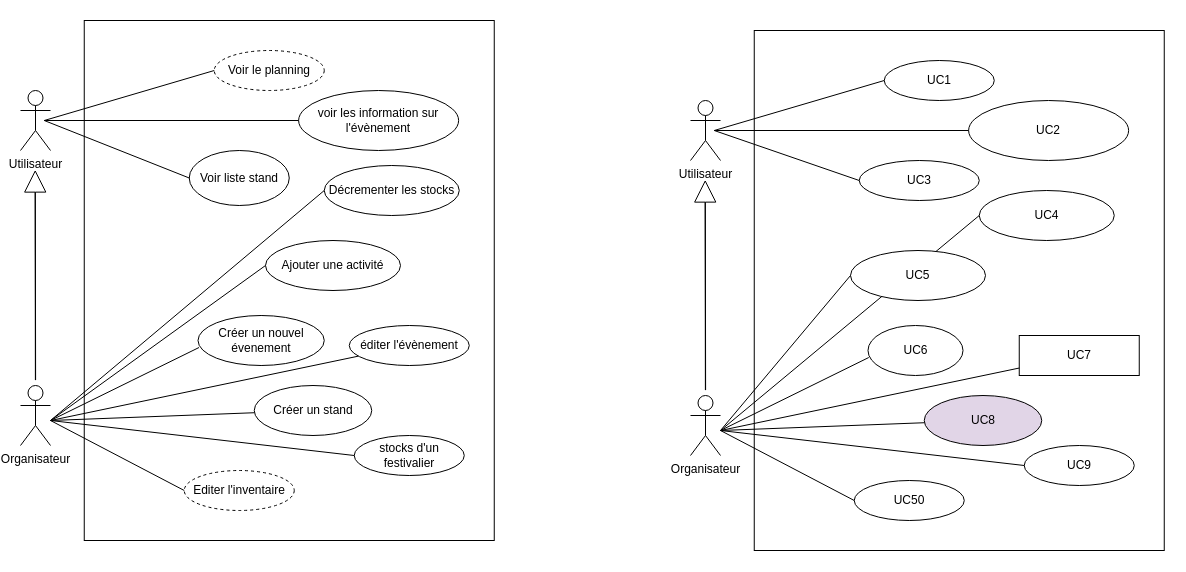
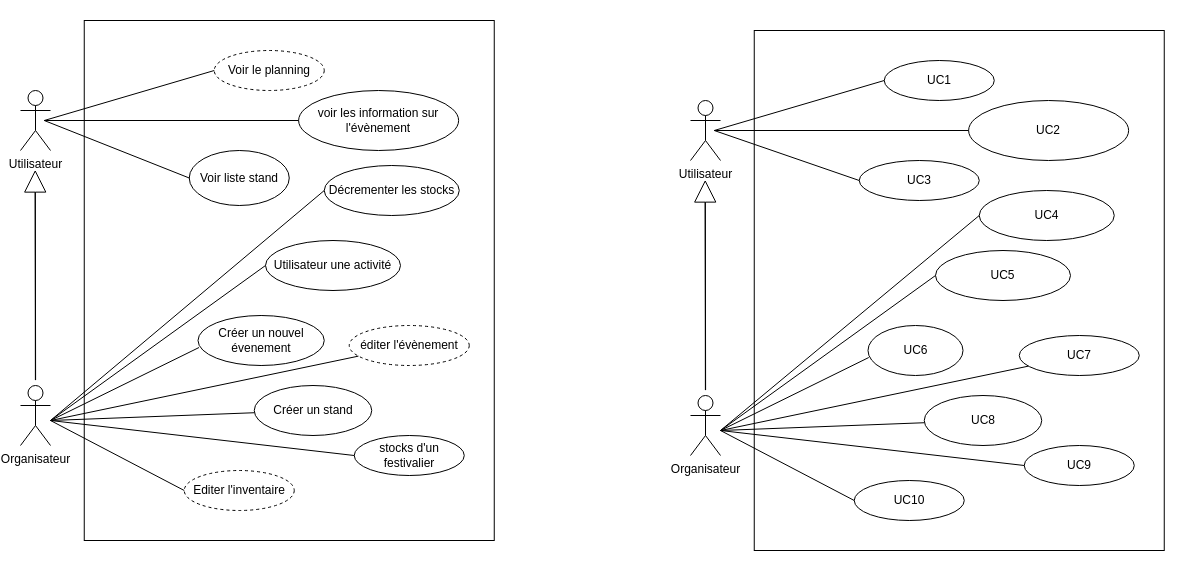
node "Ajouter une activité": label "Ajouter une activité" -> "Utilisateur une activité"
node "UC5": moved (918, 276) -> (1003, 276)
node "éditer l'évènement": style solid -> dashed
node "UC7": shape rectangle -> ellipse
node "UC8": fillcolor #e1d5e7 -> #ffffff
node "UC50": label "UC50" -> "UC10"
